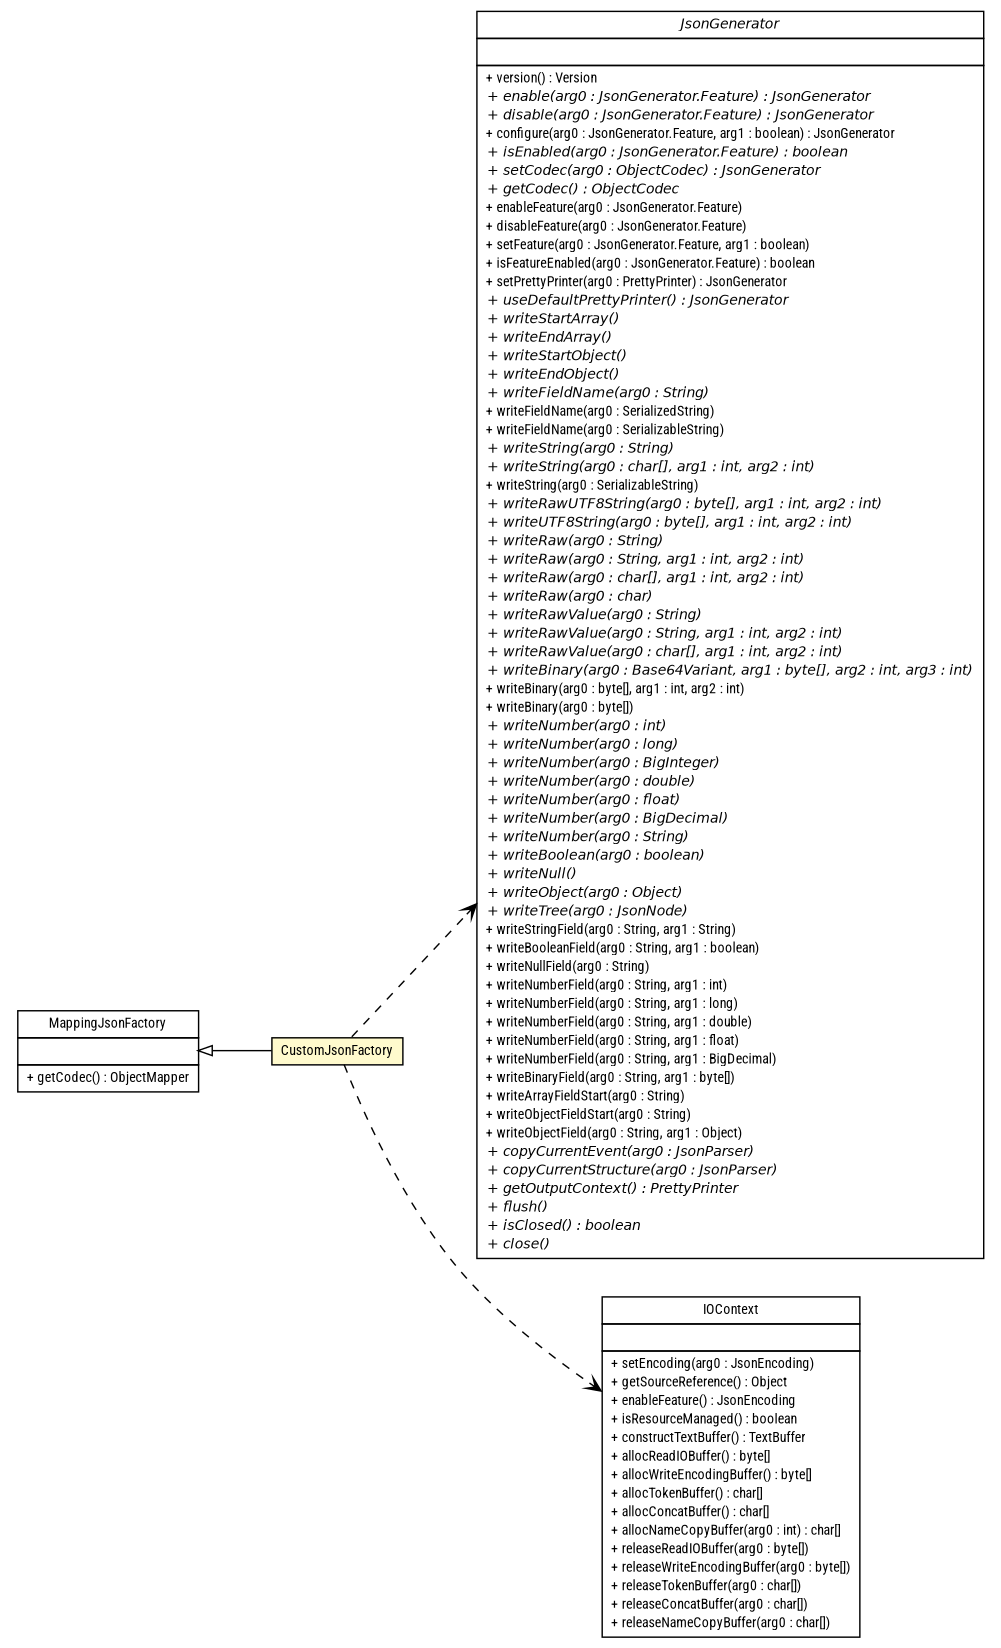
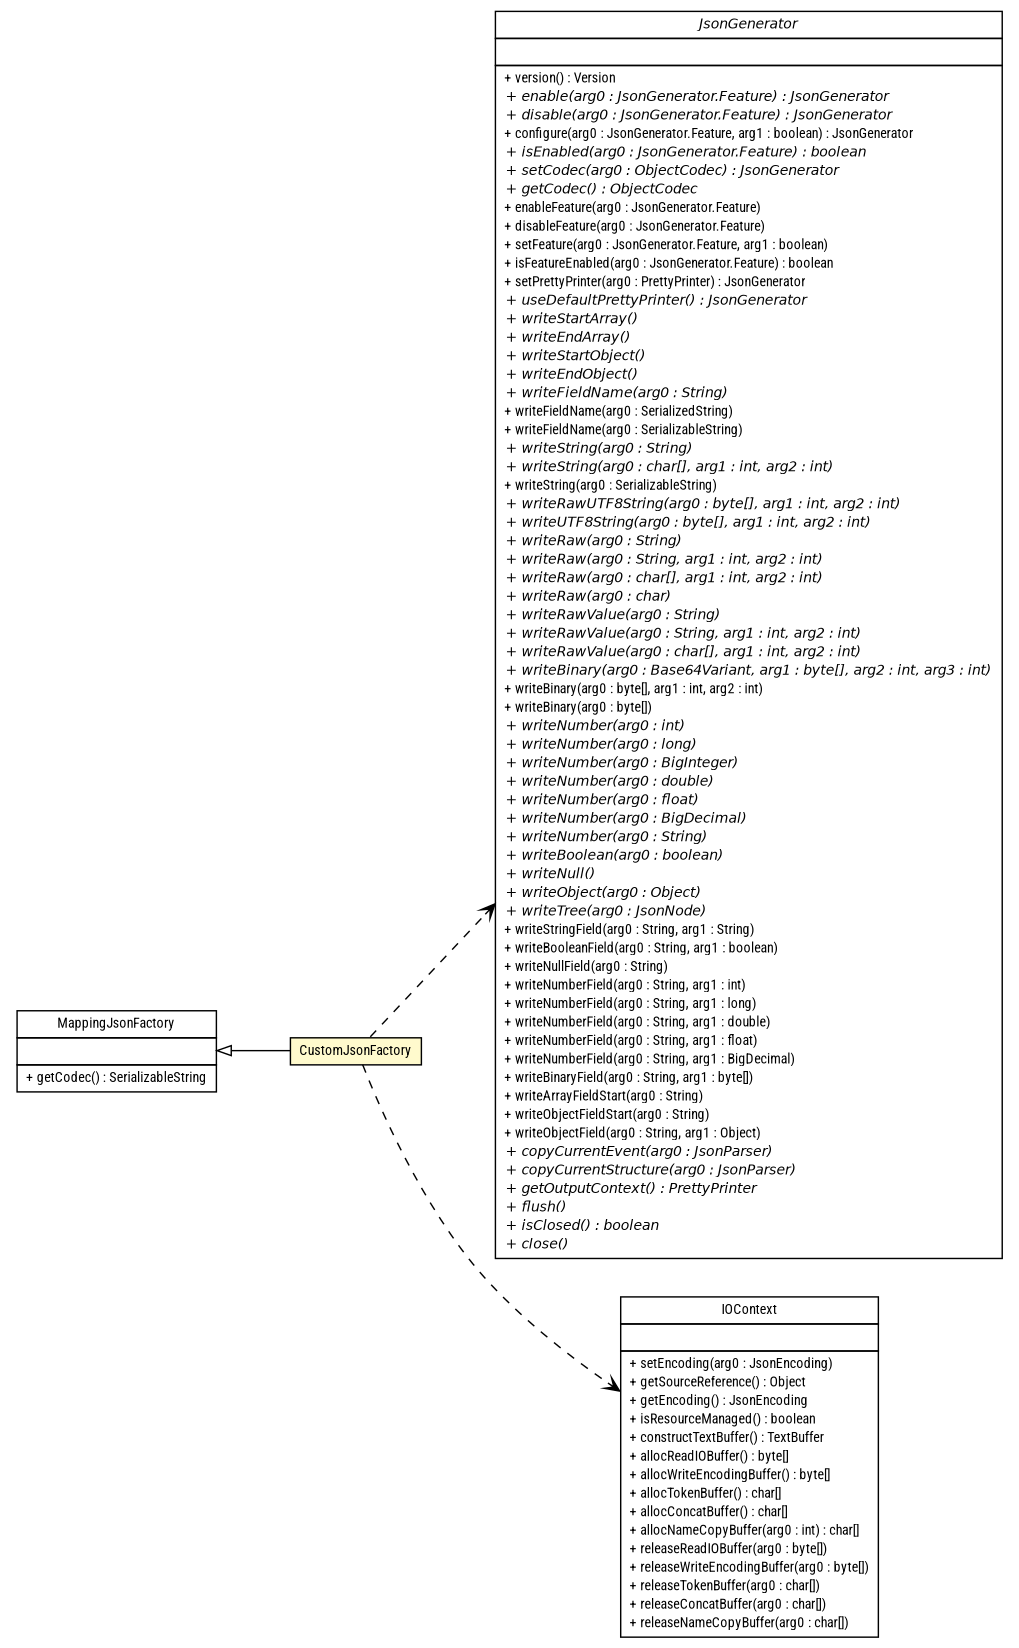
node "MappingJsonFactory": text "+ getCodec() : ObjectMapper" -> "+ getCodec() : SerializableString"
node "IOContext": text "+ enableFeature() : JsonEncoding" -> "+ getEncoding() : JsonEncoding"
